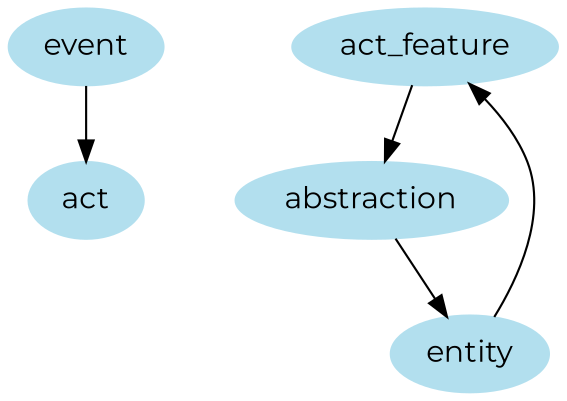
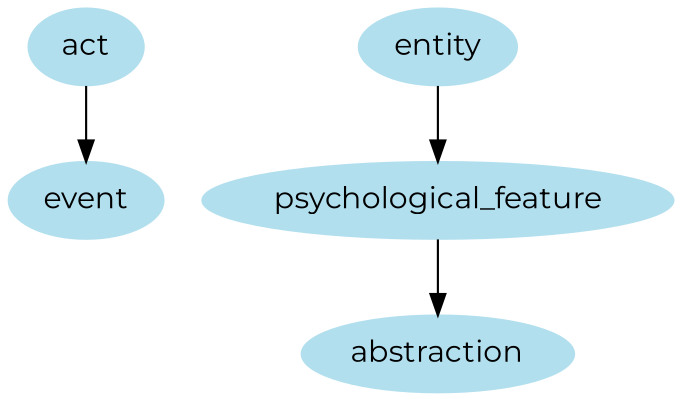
node "act_feature": label "act_feature" -> "psychological_feature"
edge "event" -> "act": reversed
edge "abstraction" -> "entity": removed
